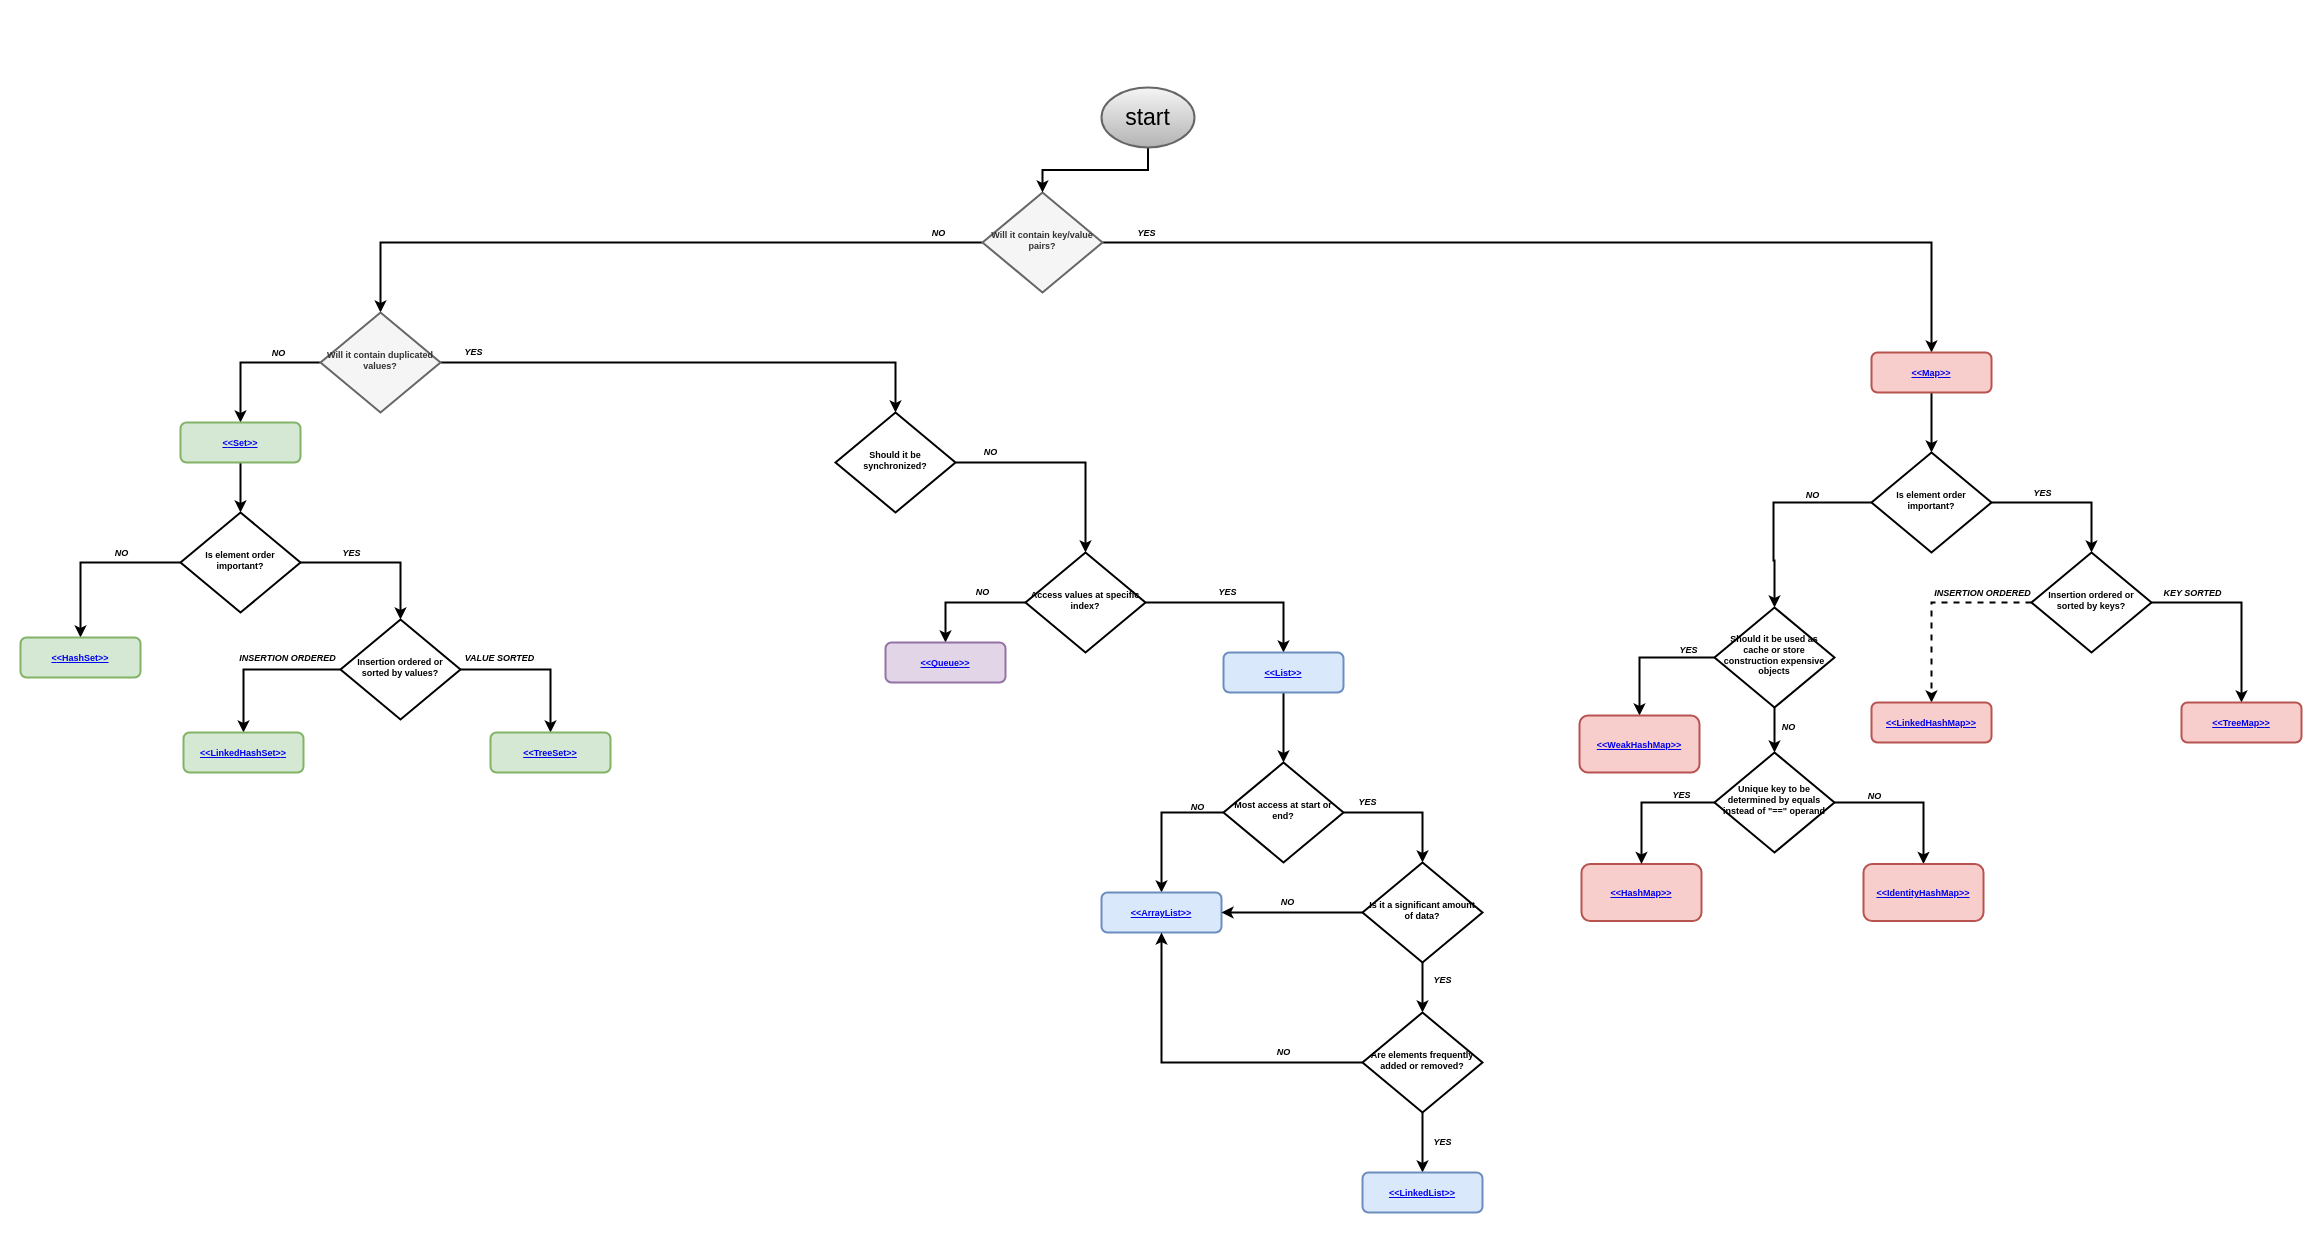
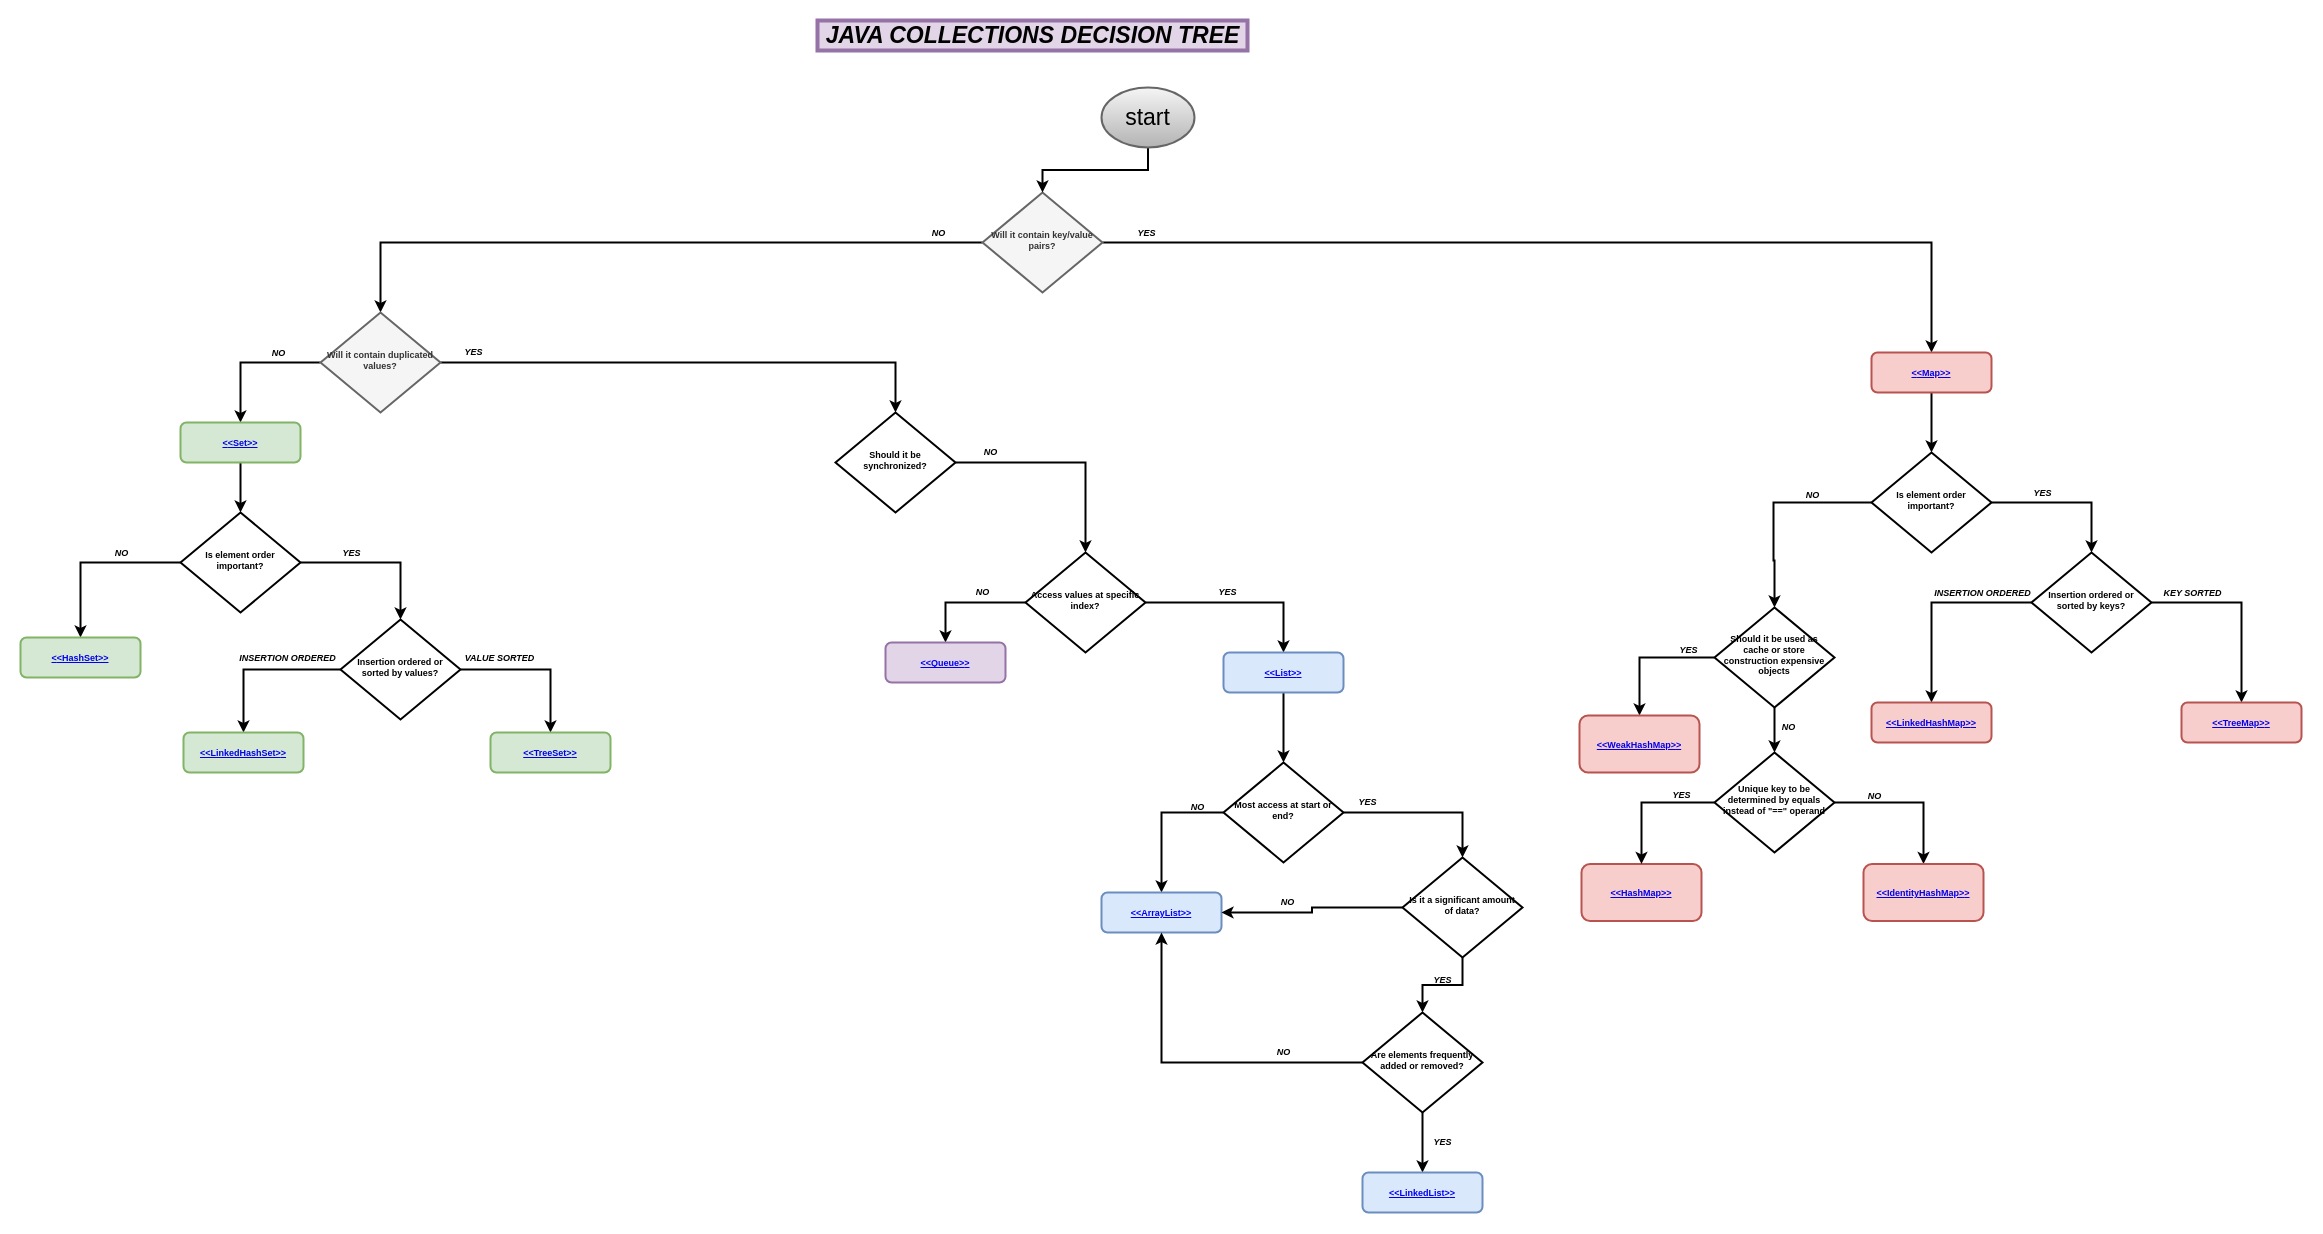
node "JAVA COLLECTIONS DECISION TREE": added
edge "Insertion ordered or sorted by keys?" -> "<<LinkedHashMap>>": style dashed -> solid
node "Is it a significant amount of data?": moved (1423, 913) -> (1463, 908)
